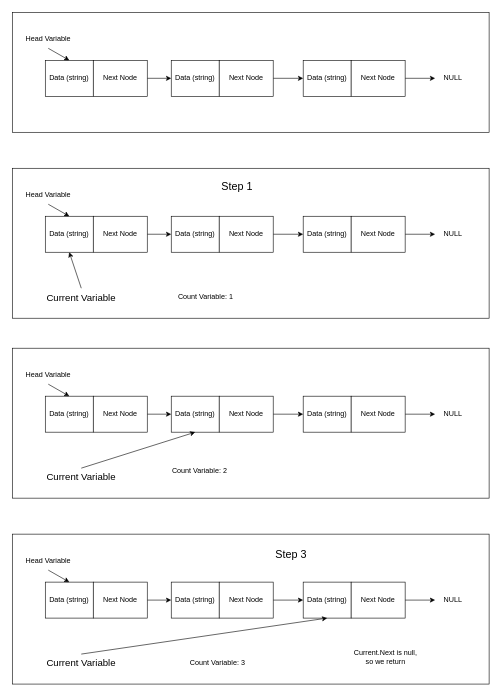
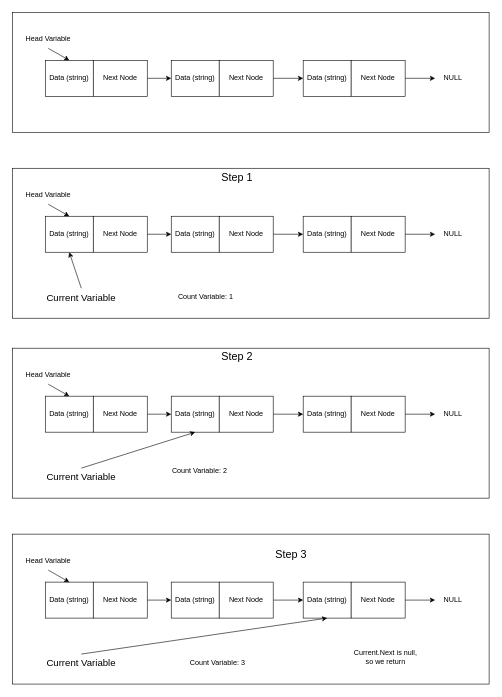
node "Step 1": moved (237, 186) -> (237, 177)
node "Step 2": added
